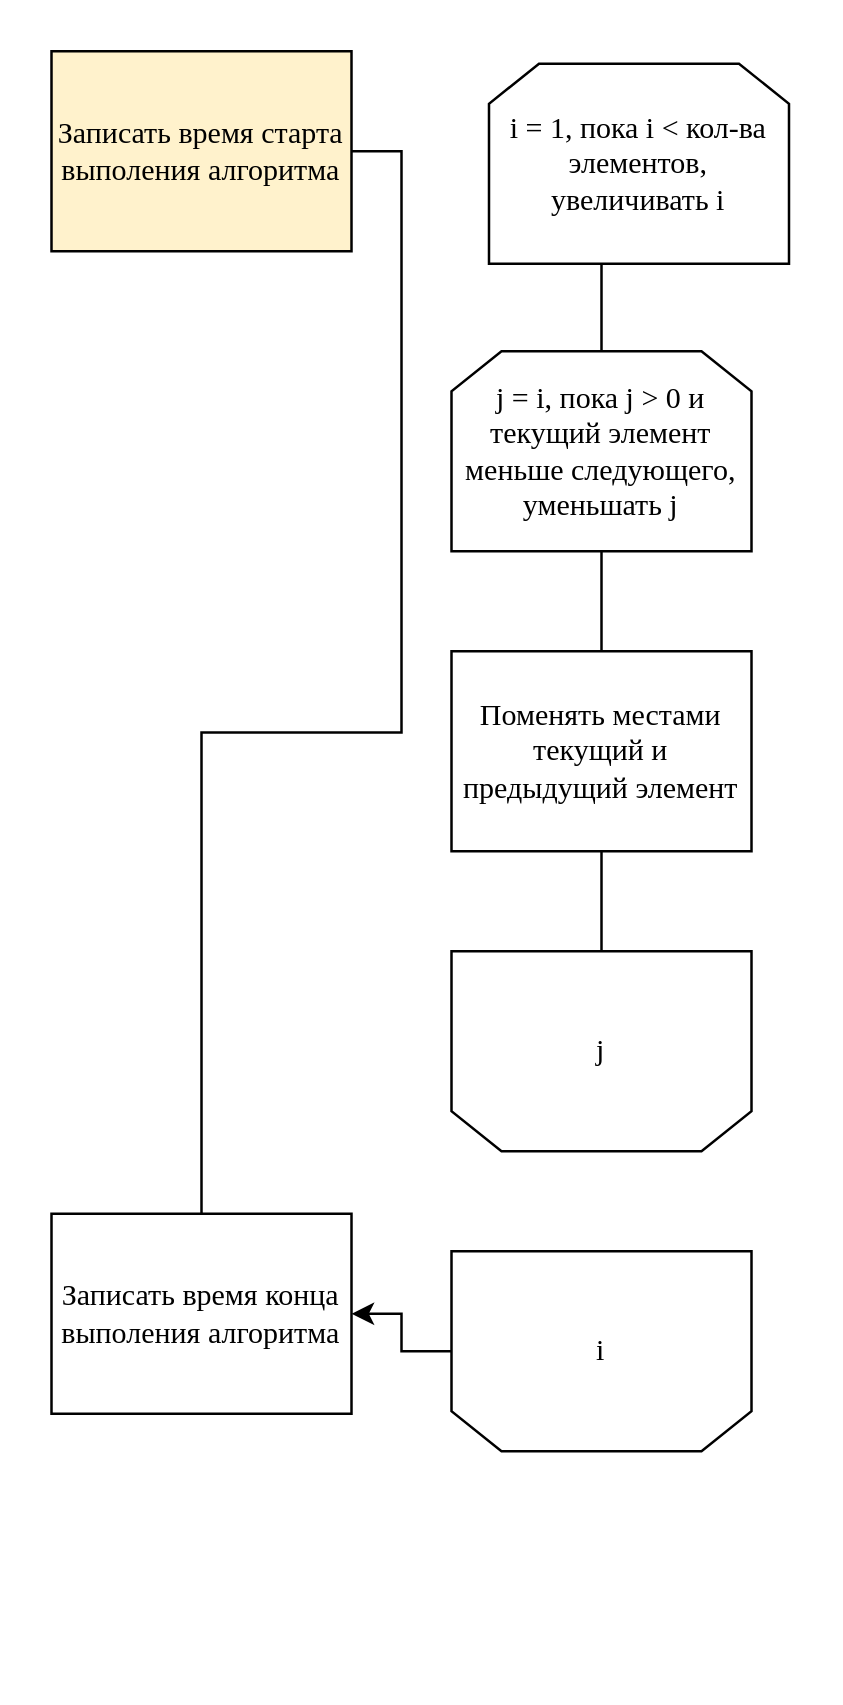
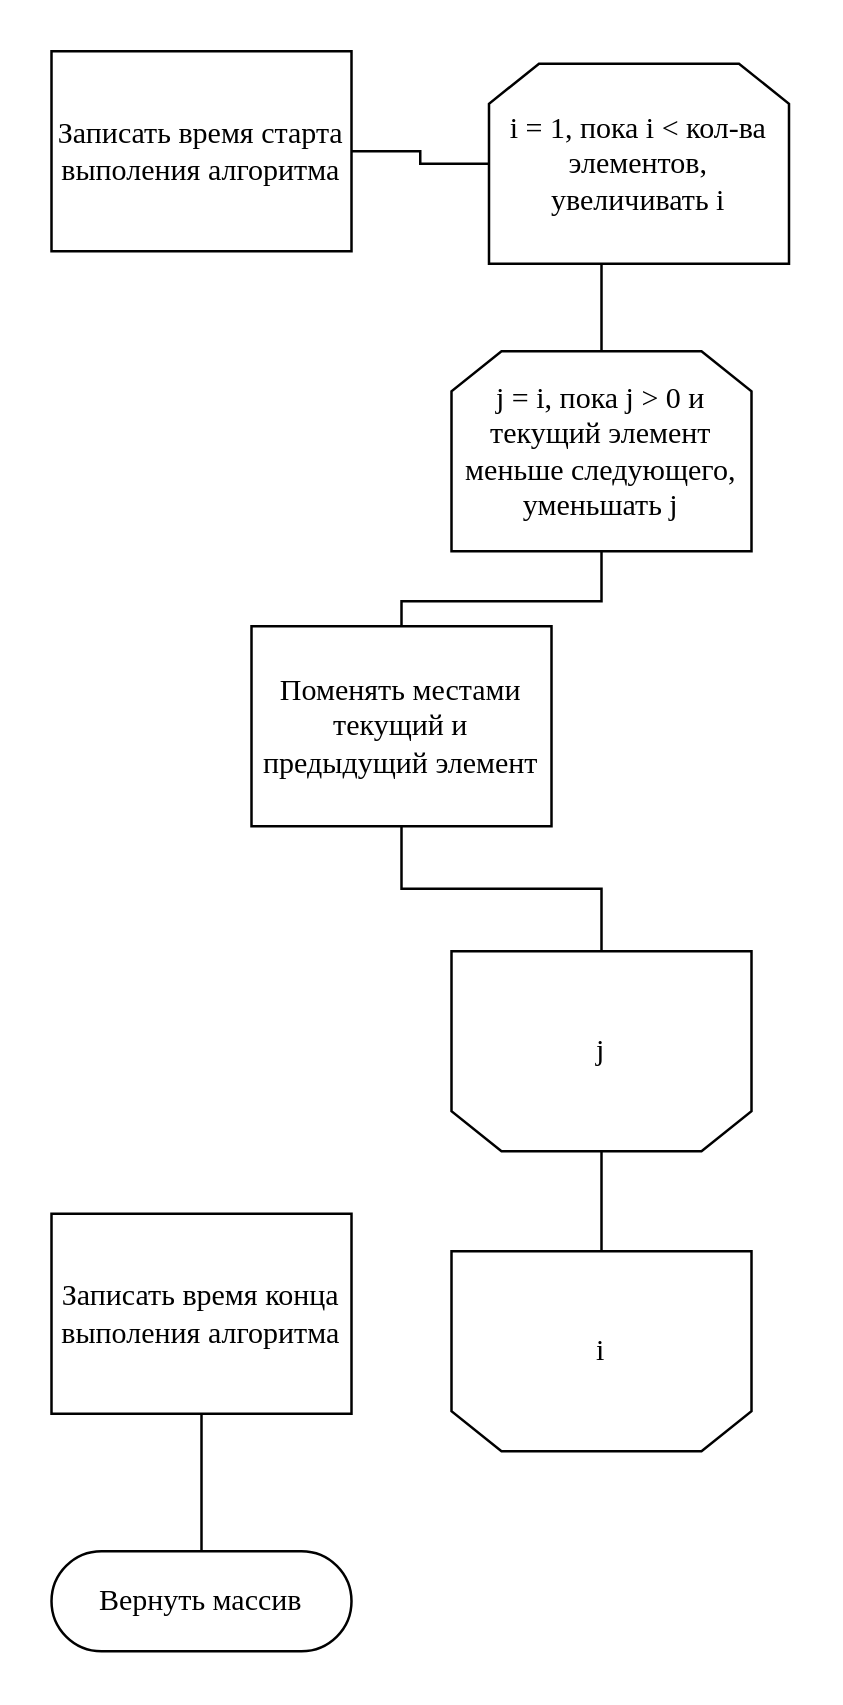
node "Записать время старта выполения алгоритма": fillcolor #fff2cc -> #ffffff
node "Поменять местами текущий и предыдущий элемент": moved (601, 751) -> (401, 726)
edge "Записать время старта выполения алгоритма" -- "Записать время конца выполения алгоритма": now "Записать время старта выполения алгоритма" -- "i = 1, пока i < кол-ва элементов, увеличивать i"
edge "j" -- "i": added
edge "i" -> "Записать время конца выполения алгоритма": removed
edge "Записать время конца выполения алгоритма" -- "Вернуть массив": added
node "Вернуть массив": added
